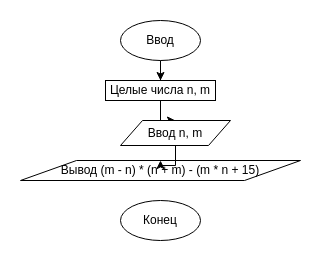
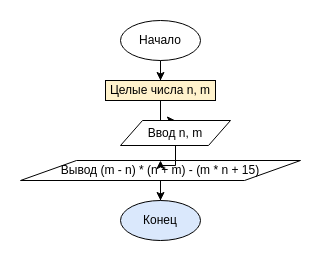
node "Ввод": label "Ввод" -> "Начало"
node "Целые числа n, m": fillcolor #ffffff -> #fff2cc
edge "Вывод (m - n) * (n + m) - (m * n + 15)" -> "Конец": added
node "Конец": fillcolor #ffffff -> #dae8fc
